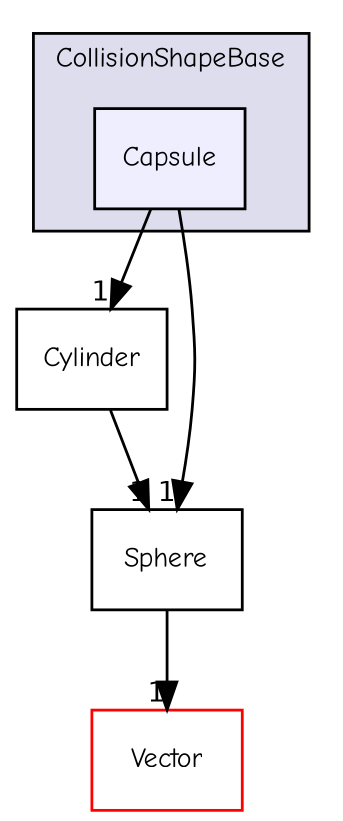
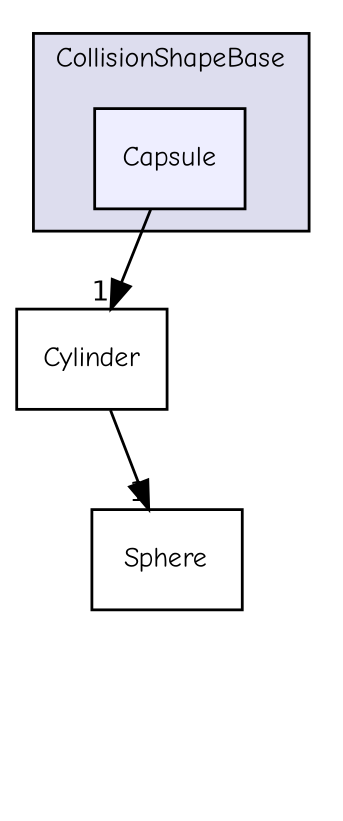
edge "Capsule" -> "Sphere": removed
node "Vector": removed
